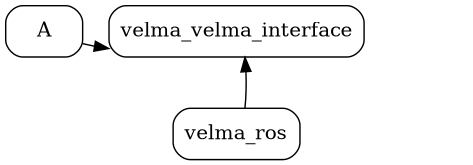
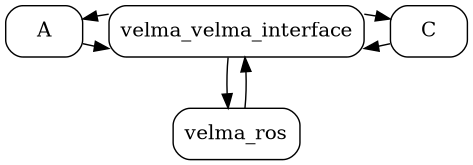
edge "velma_velma_interface" -> "A": added
node "C": added
edge "velma_velma_interface" -> "velma_ros": added
